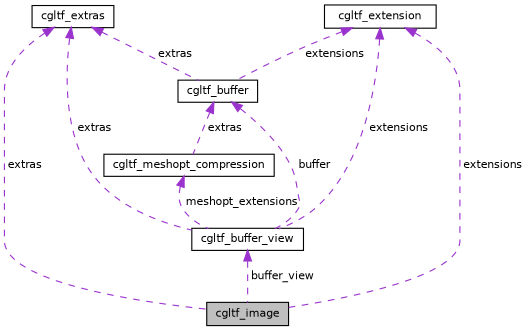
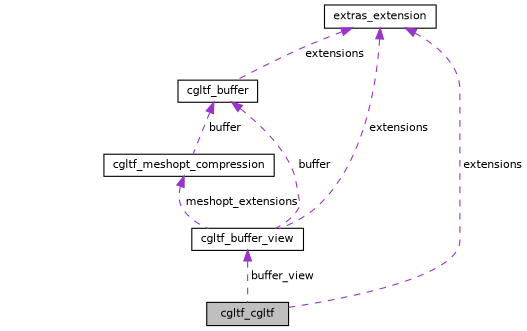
node "cgltf_extras": removed
node "cgltf_extension": label "cgltf_extension" -> "extras_extension"
edge "cgltf_meshopt_compression" -> "cgltf_buffer": label " extras" -> " buffer"
node "cgltf_image": label "cgltf_image" -> "cgltf_cgltf"
